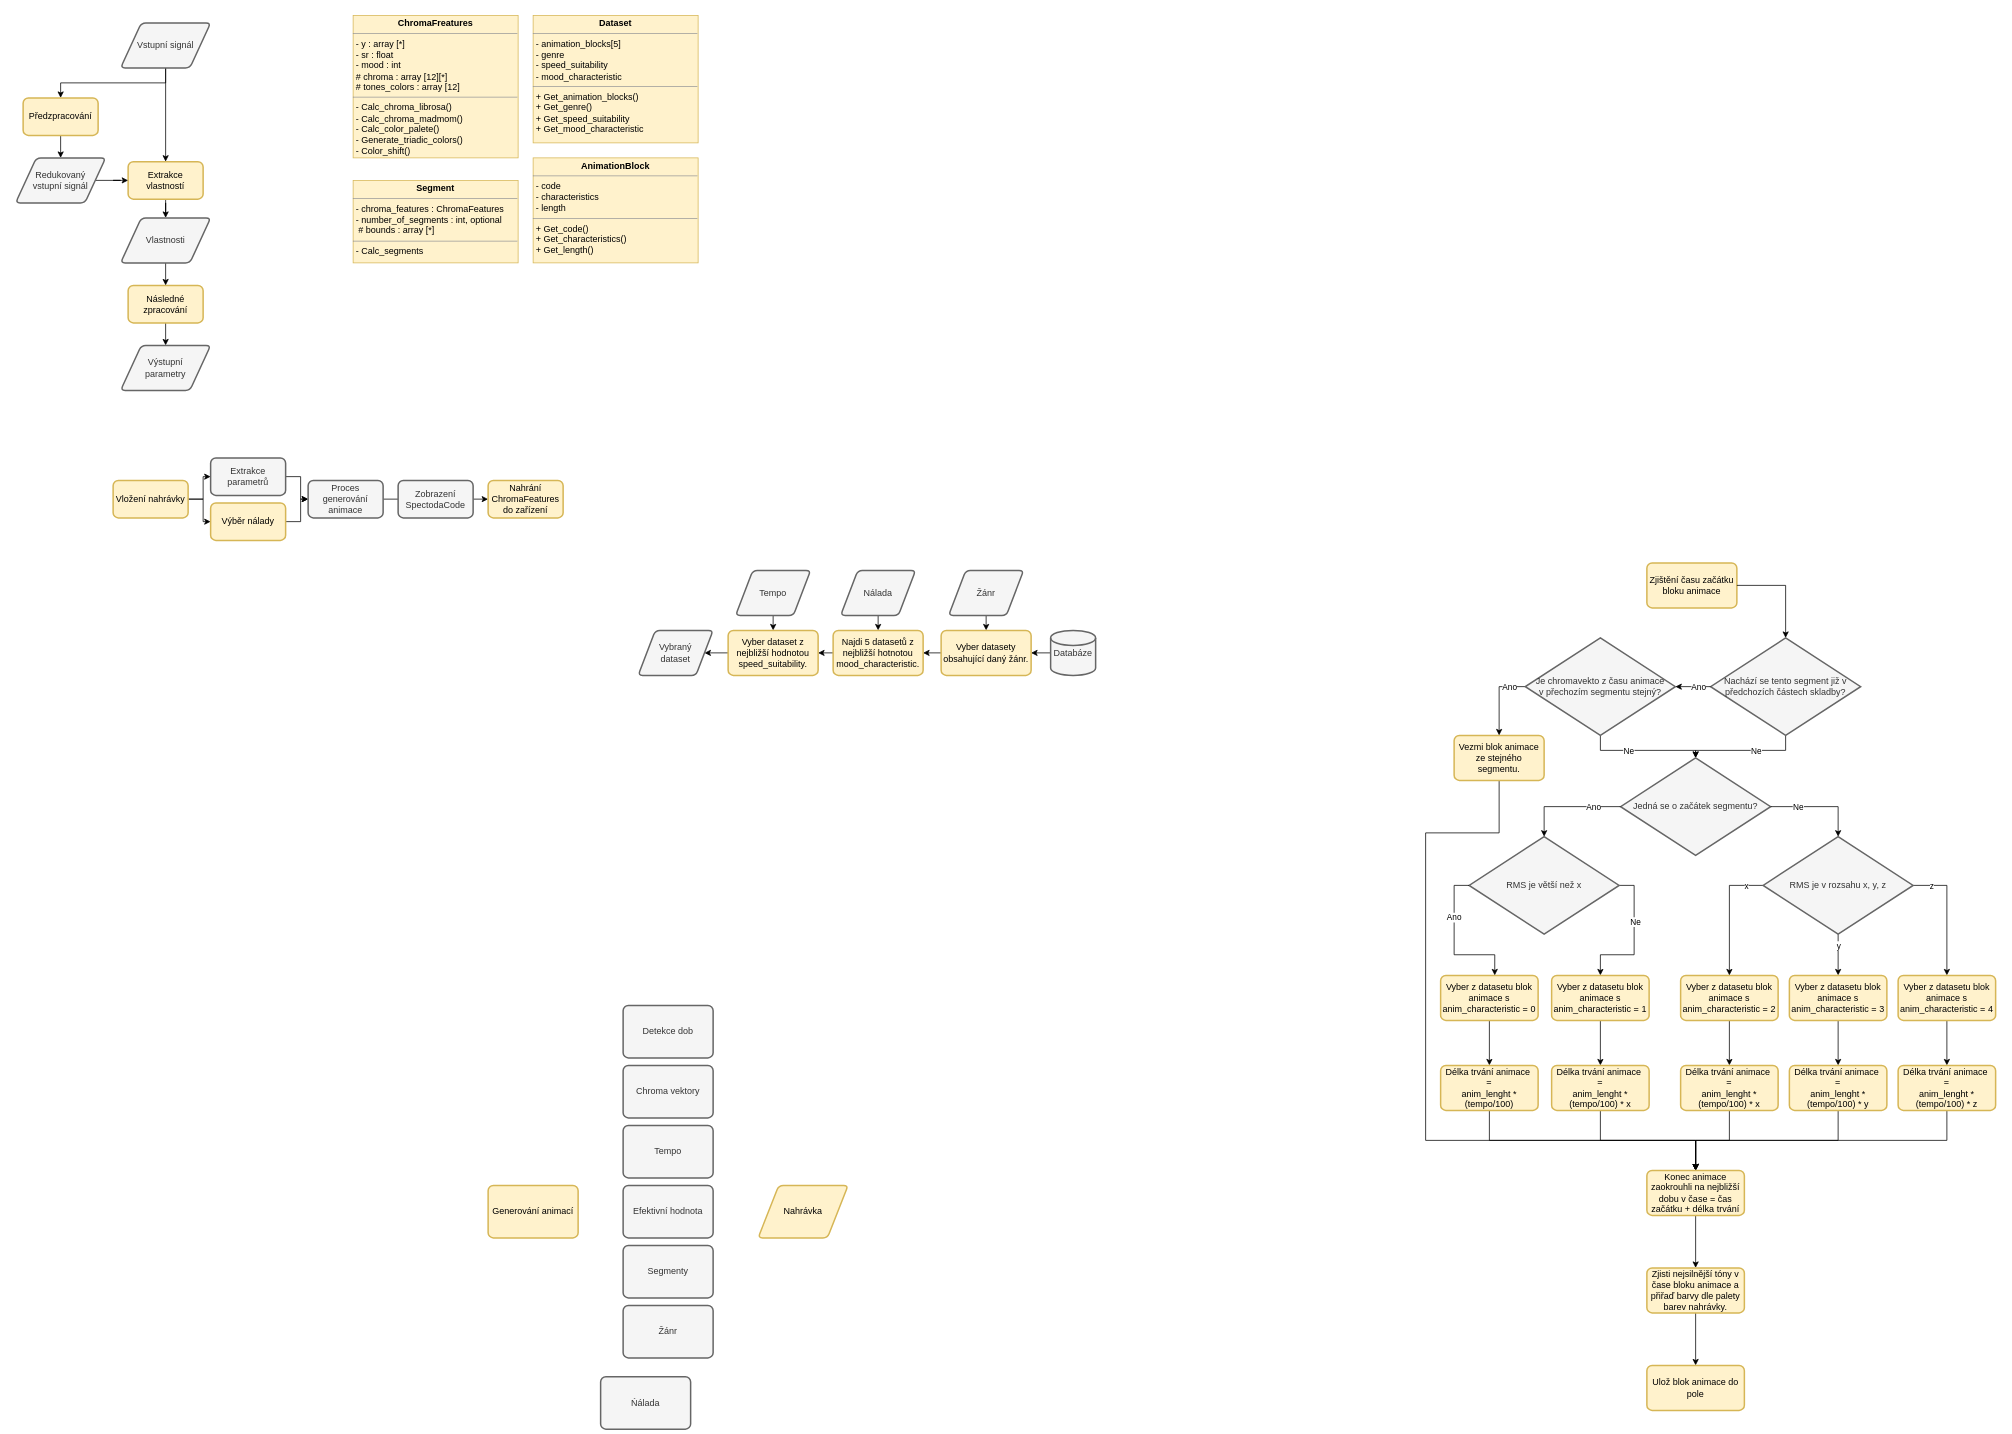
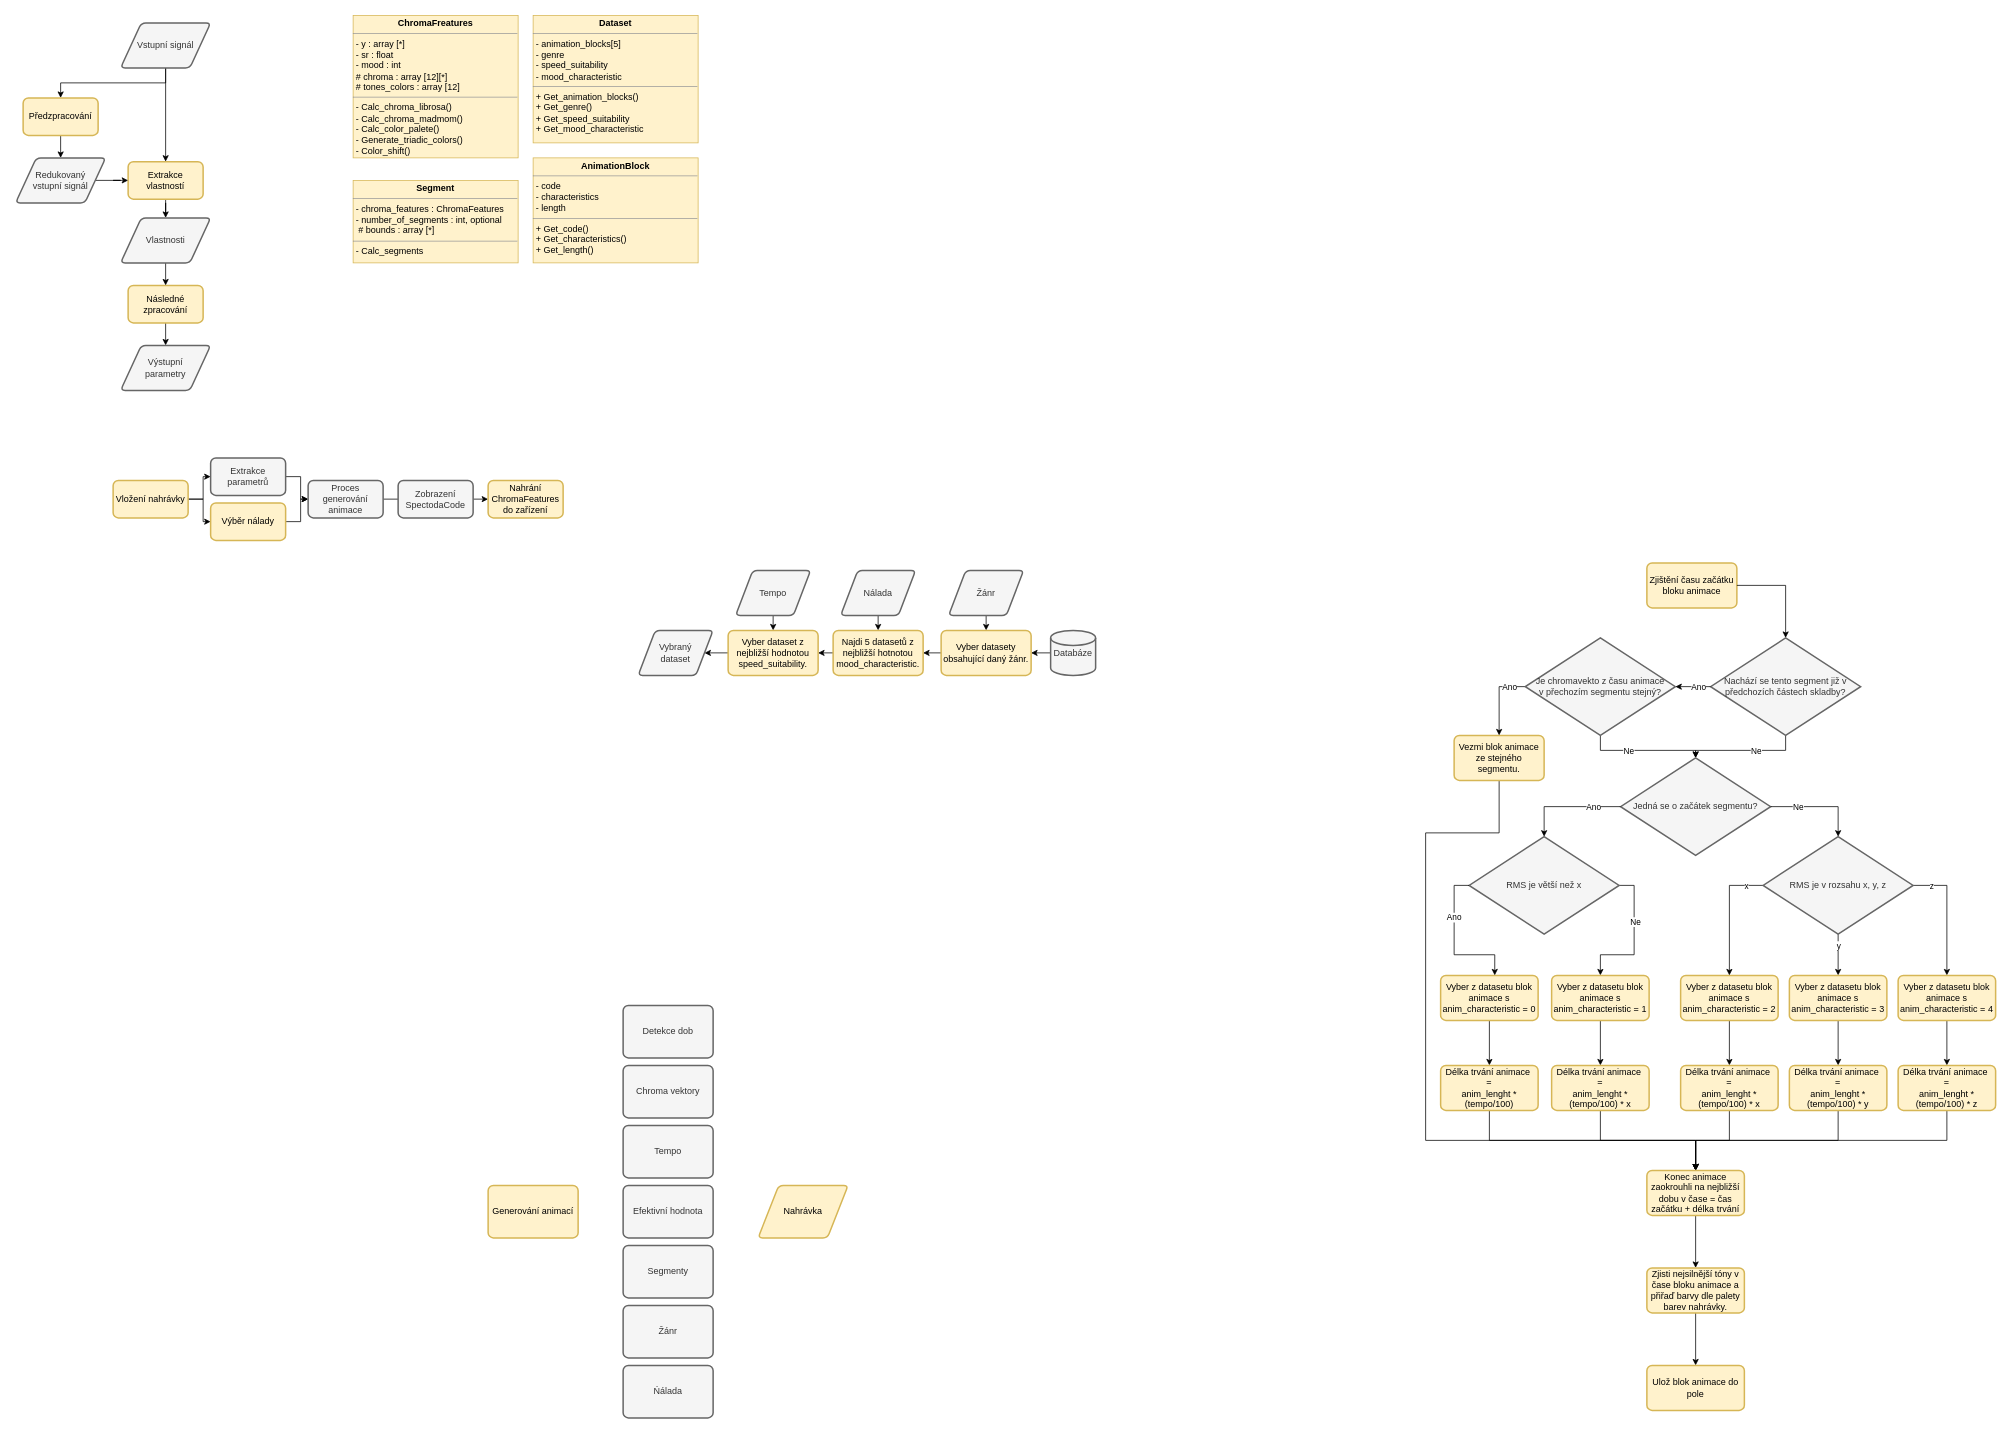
node "Ńálada": moved (645, 1403) -> (668, 1392)
